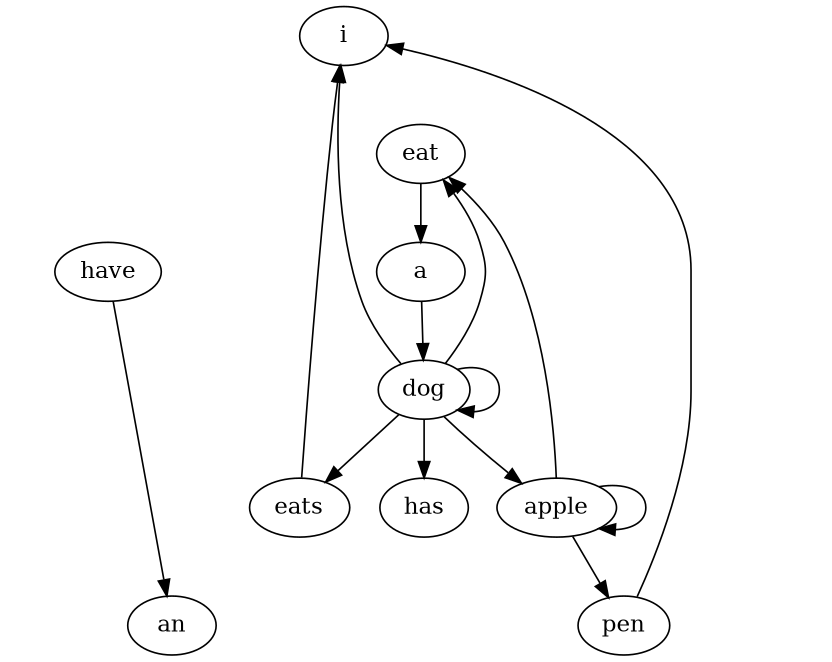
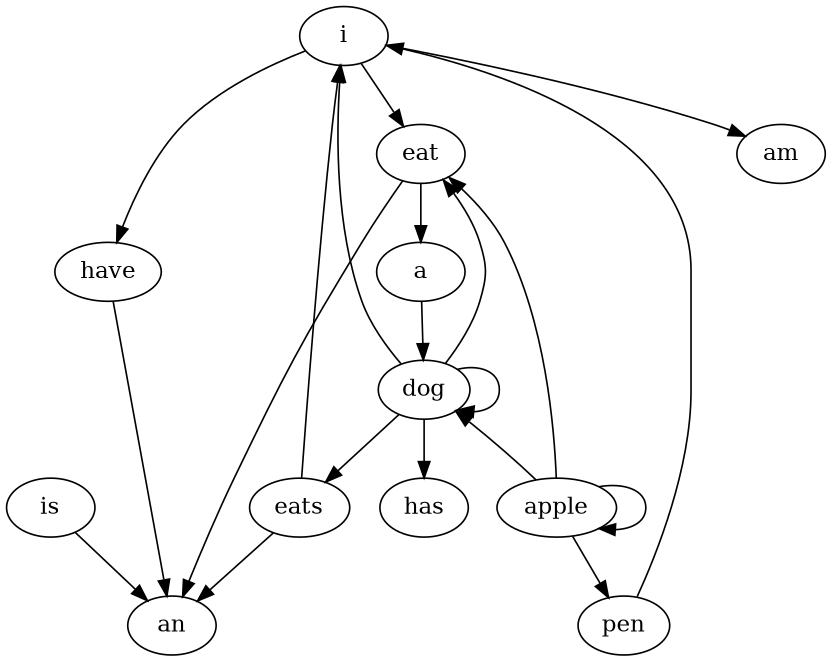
edge "i" -> "eat": added
edge "i" -> "have": added
node "am": added
edge "eat" -> "an": added
edge "dog" -> "apple": reversed
node "is": added
edge "eats" -> "an": added
